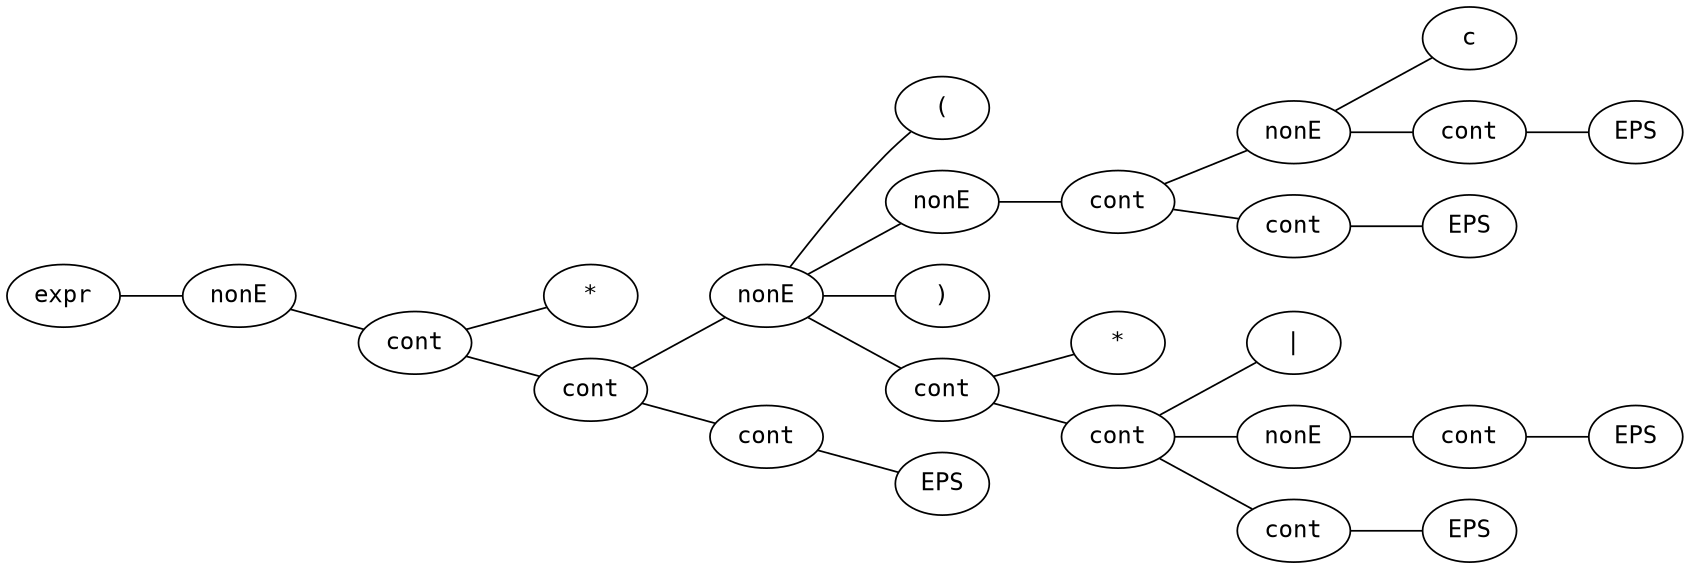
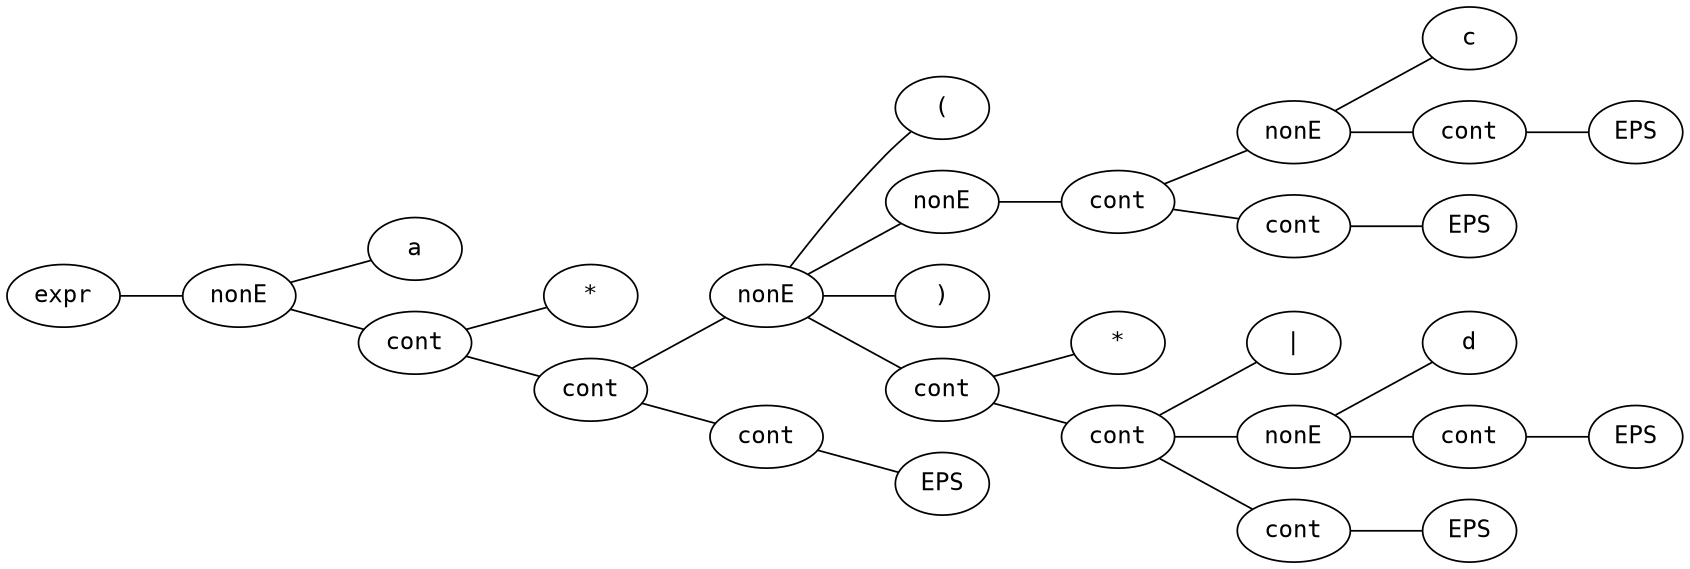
node "a": added
node "d": added
